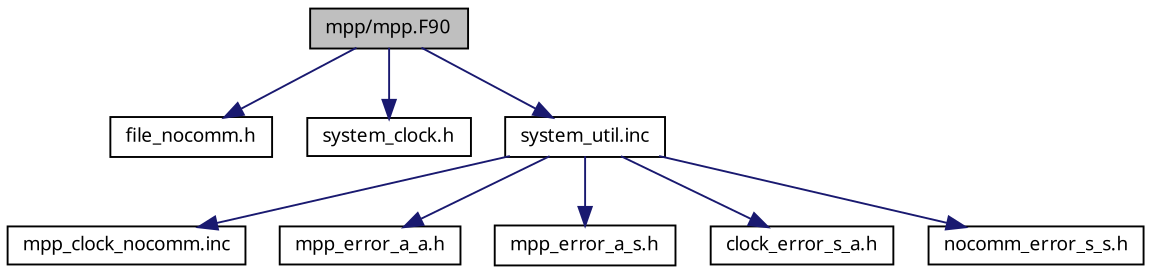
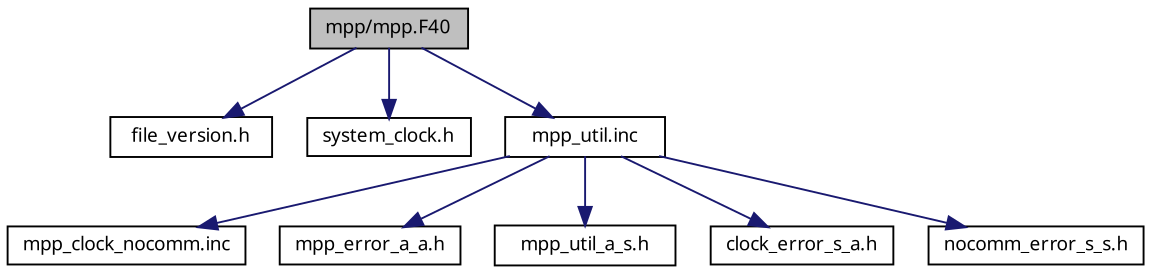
node "mpp/mpp.F90": label "mpp/mpp.F90" -> "mpp/mpp.F40"
node "file_nocomm.h": label "file_nocomm.h" -> "file_version.h"
node "system_util.inc": label "system_util.inc" -> "mpp_util.inc"
node "mpp_error_a_s.h": label "mpp_error_a_s.h" -> "mpp_util_a_s.h"
